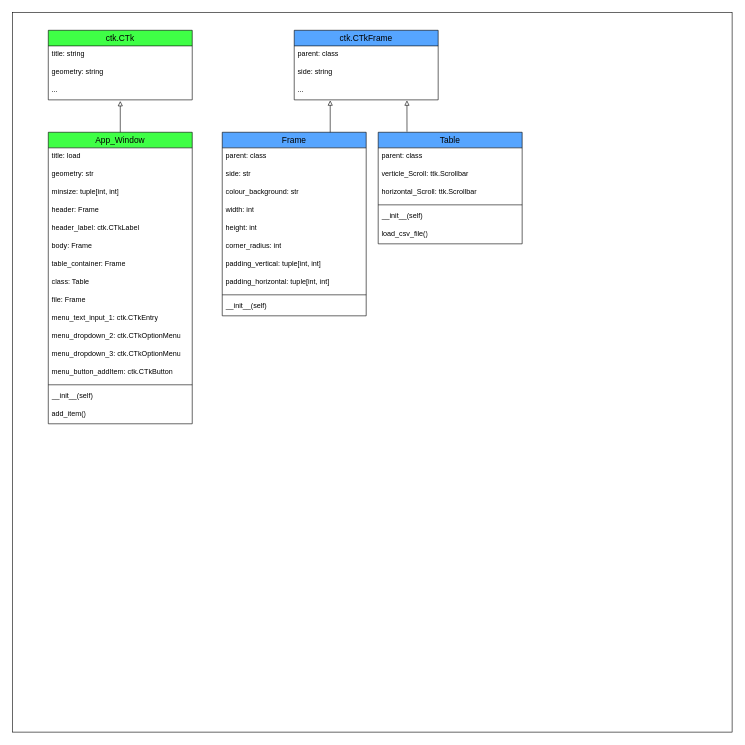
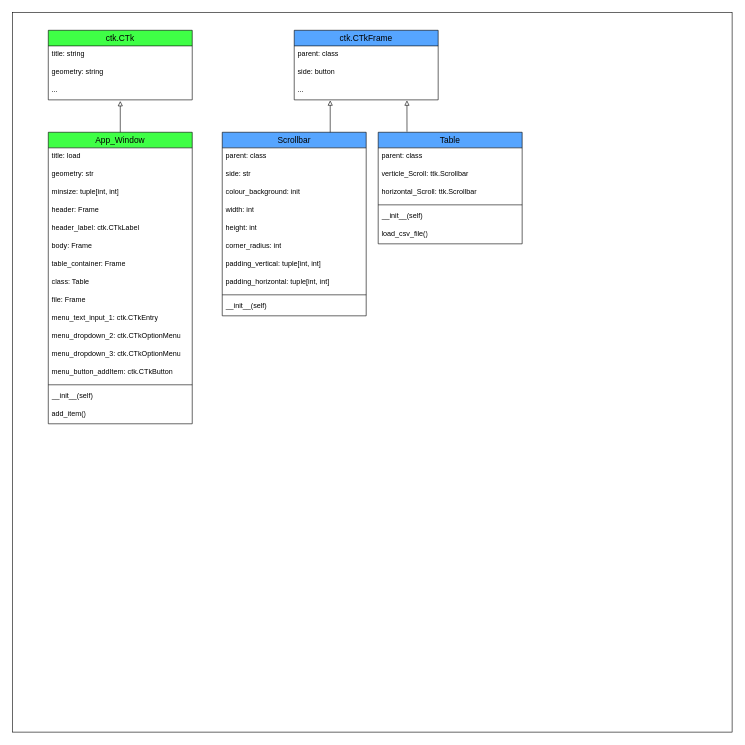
node "side: string": label "side: string" -> "side: button"
node "Frame": label "Frame" -> "Scrollbar"
node "colour_background: str": label "colour_background: str" -> "colour_background: init"
